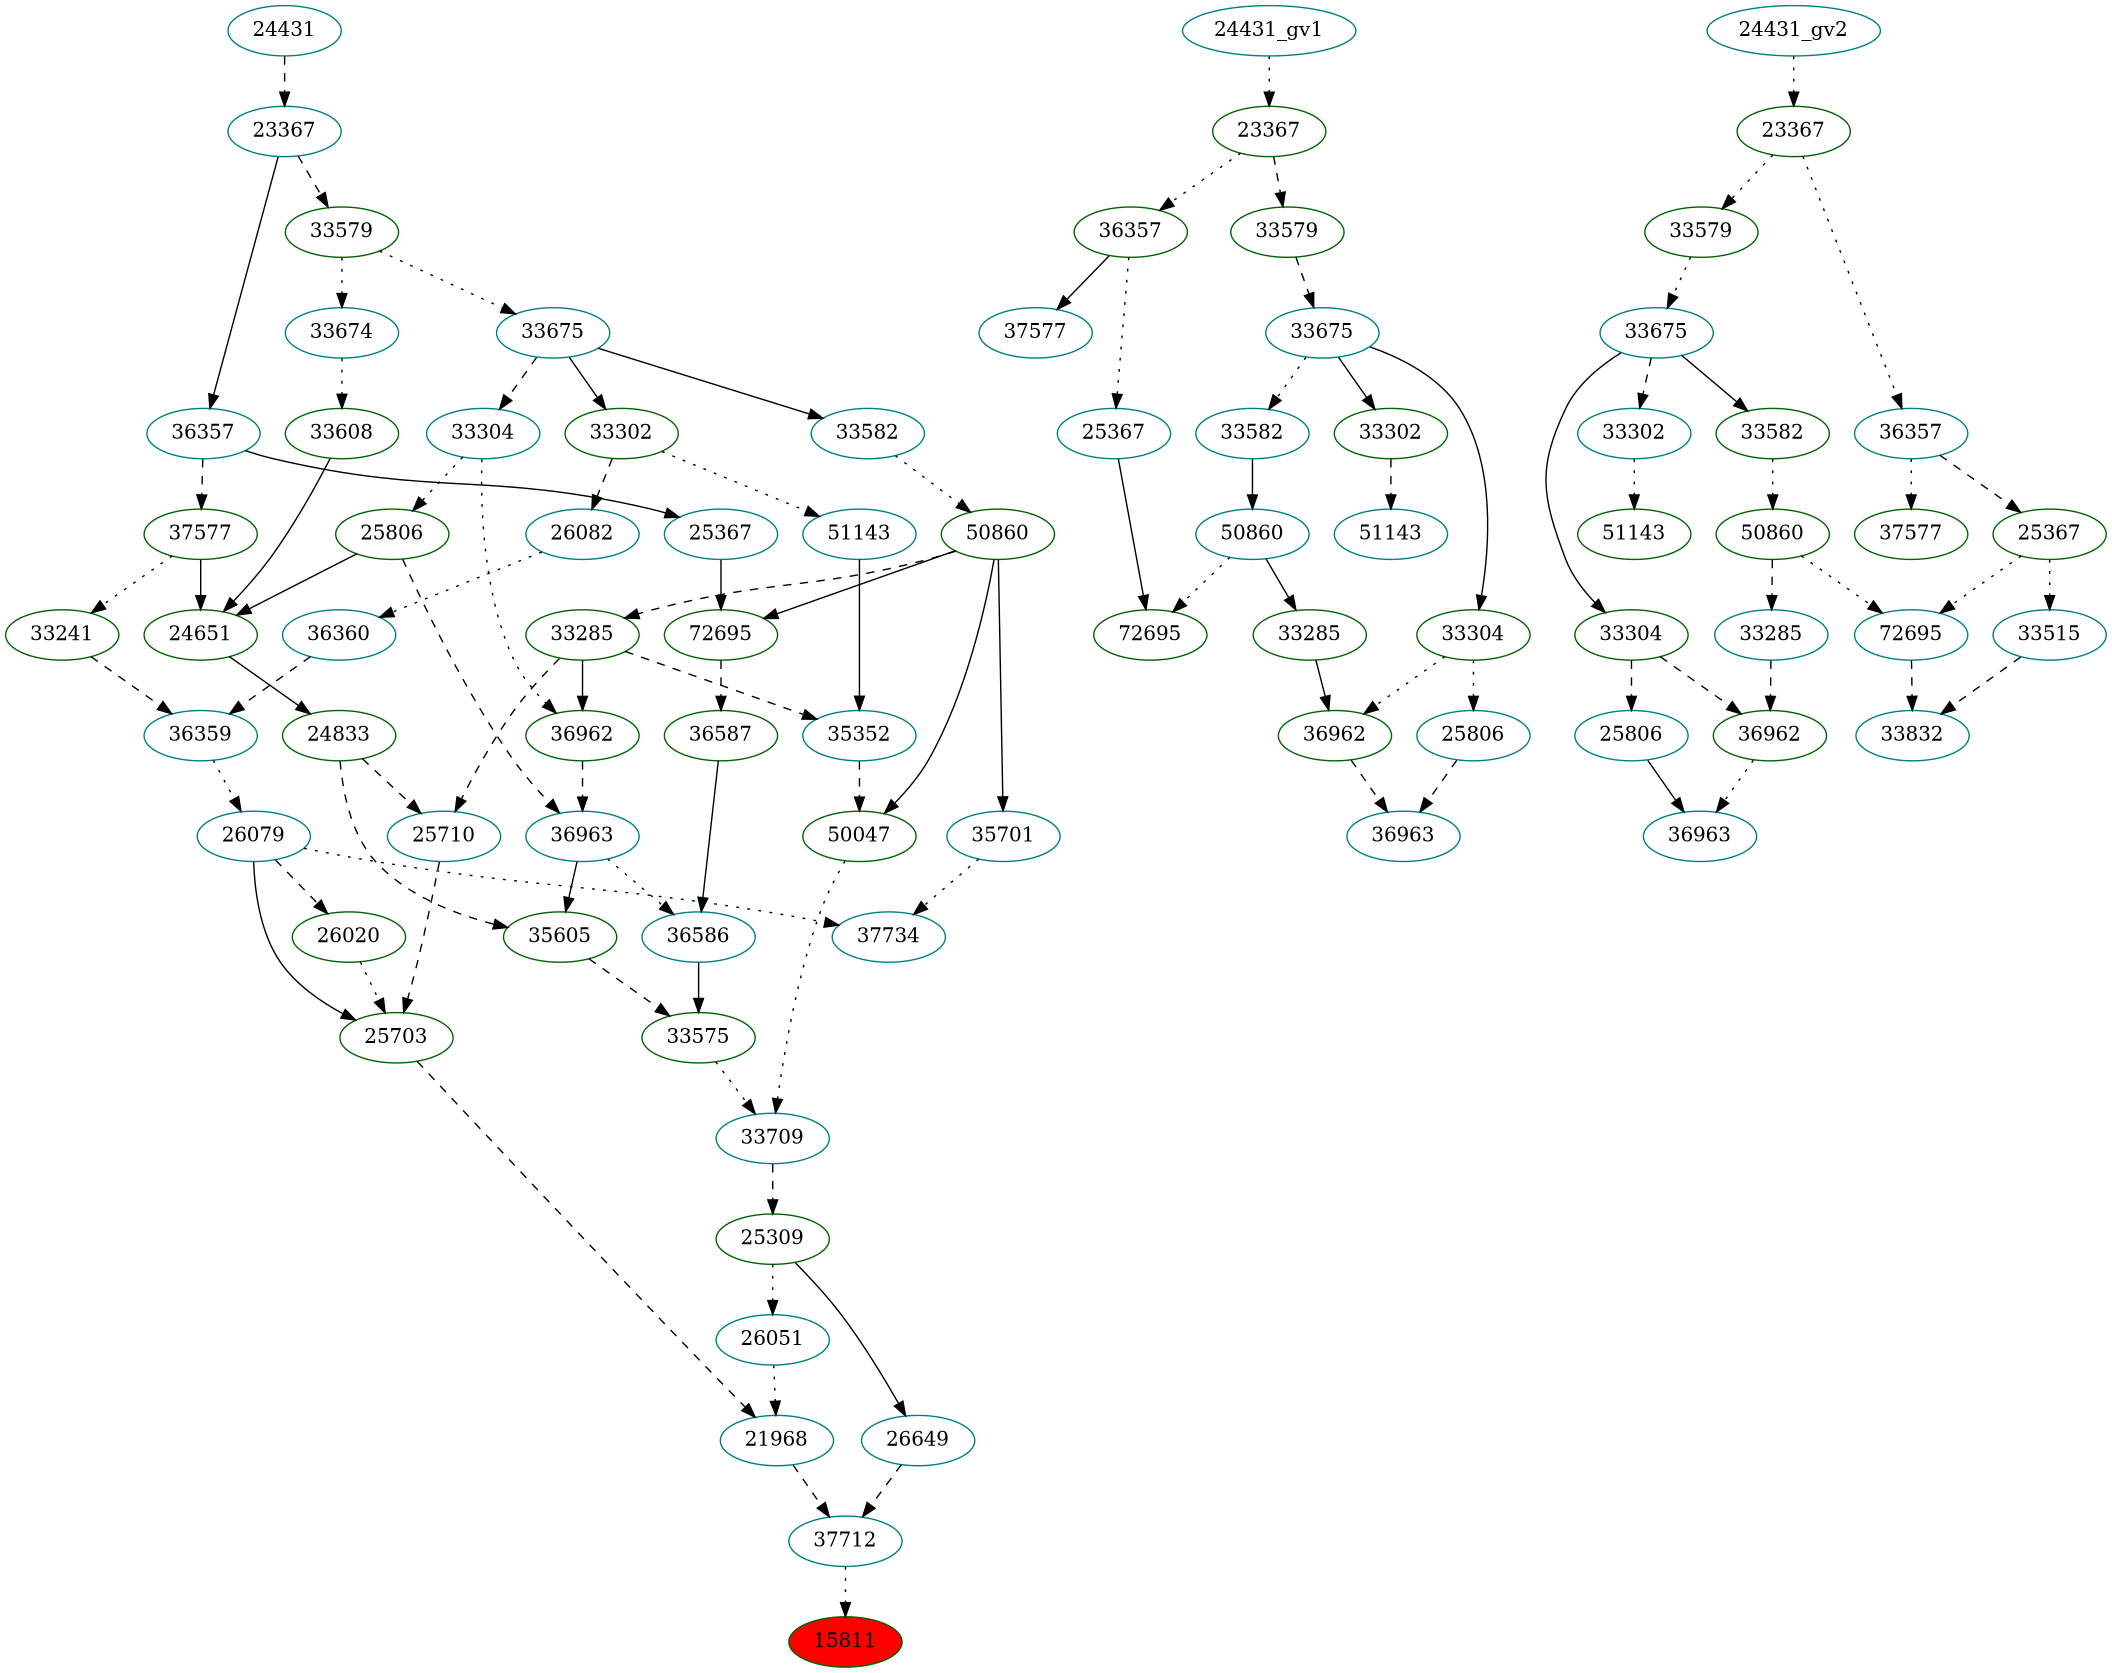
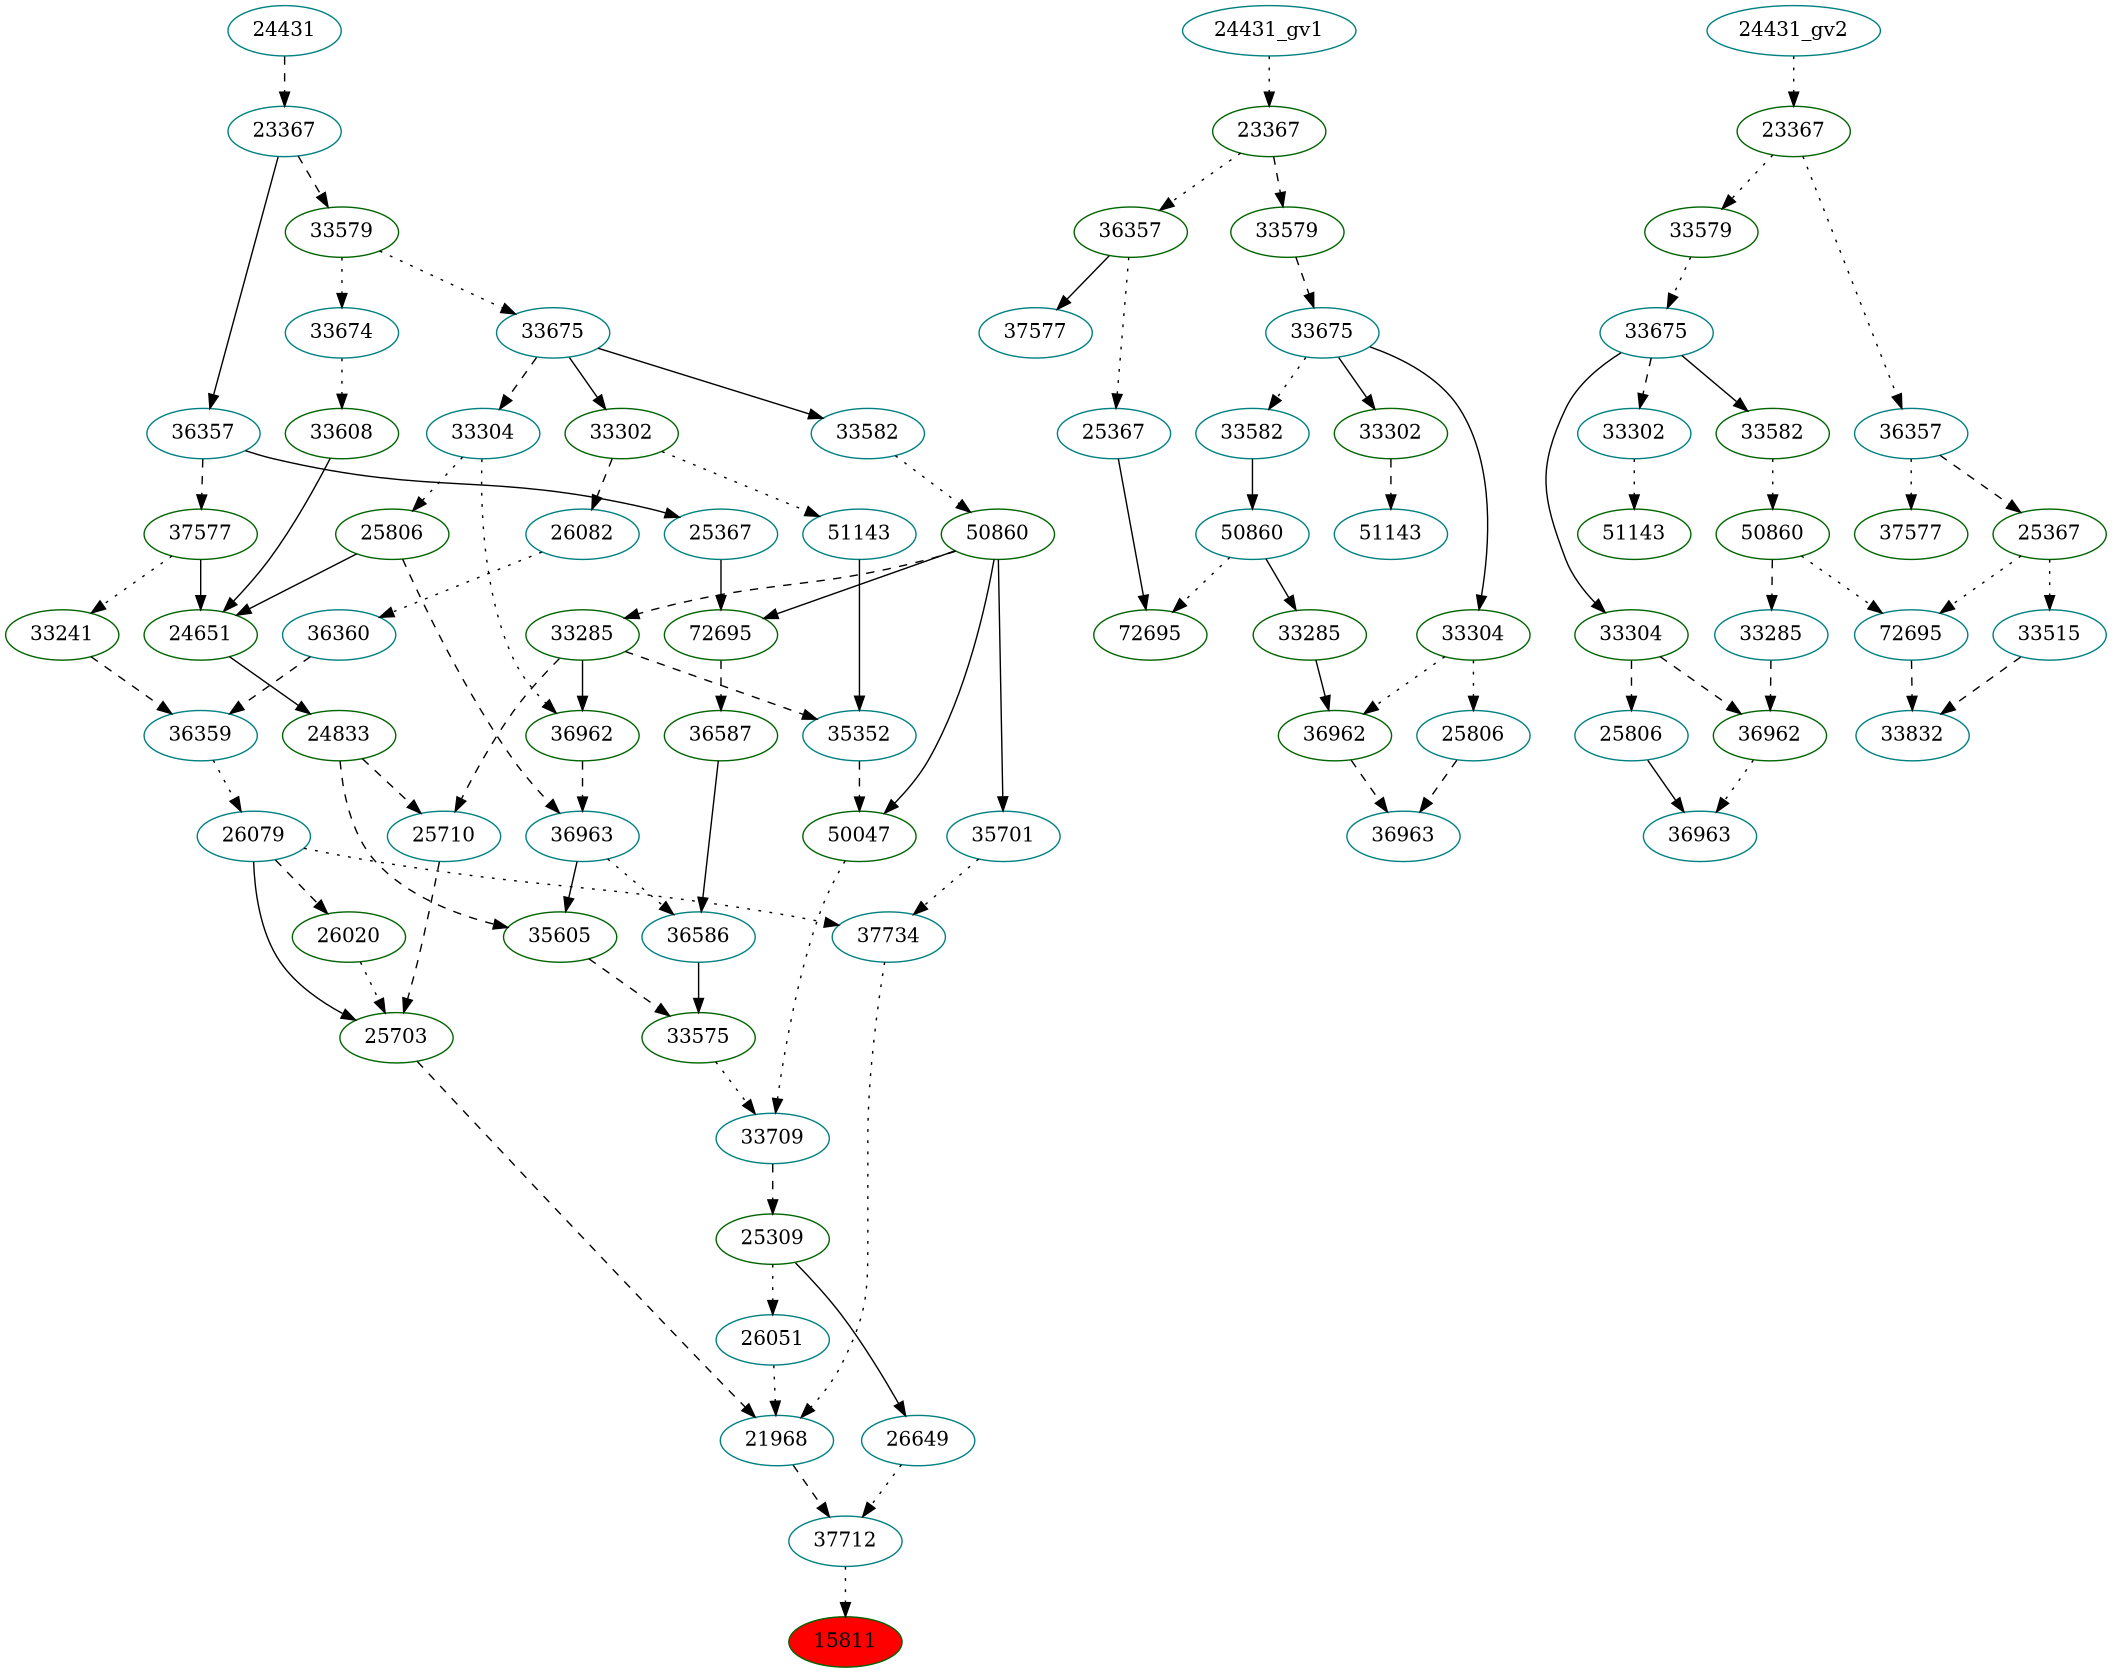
edge "37734" -> "21968": added
edge "26649" -> "37712": style dashed -> dotted
